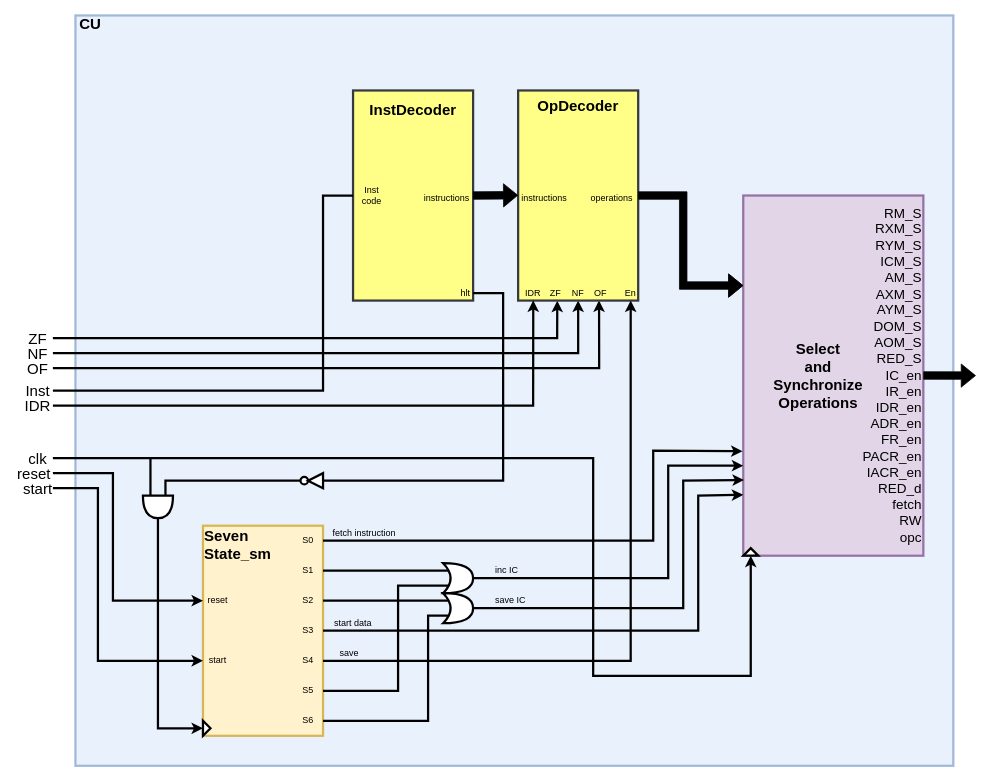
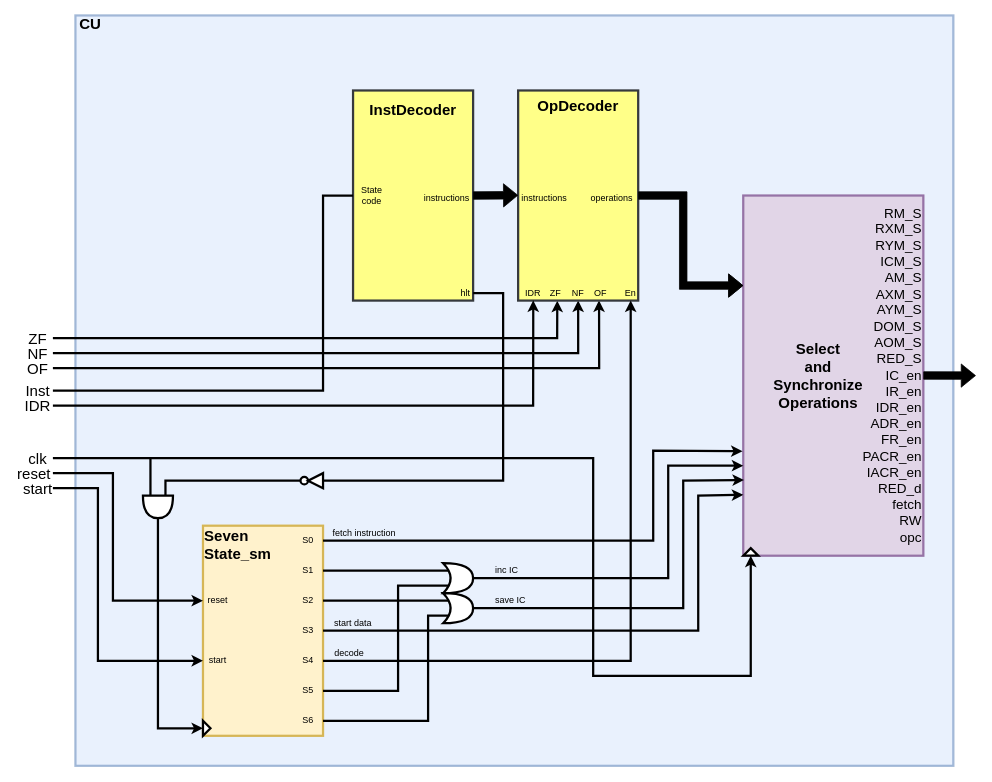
node "Inst code": label "Inst code" -> "State code"
node "save": label "save" -> "decode"
